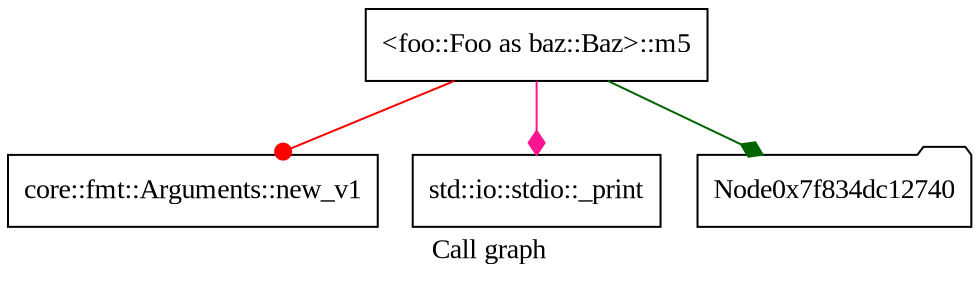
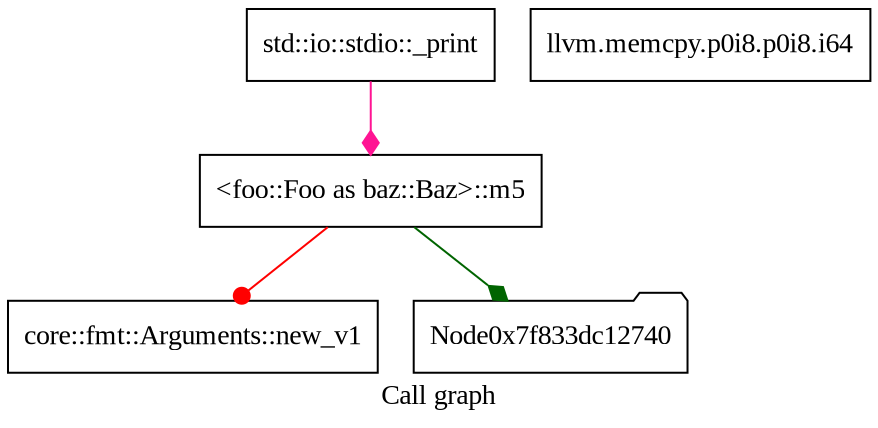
node "llvm.memcpy.p0i8.p0i8.i64": added
edge "<foo::Foo as baz::Baz>::m5" -> "std::io::stdio::_print": reversed
node "Node0x7f834dc12740": label "Node0x7f834dc12740" -> "Node0x7f833dc12740"
